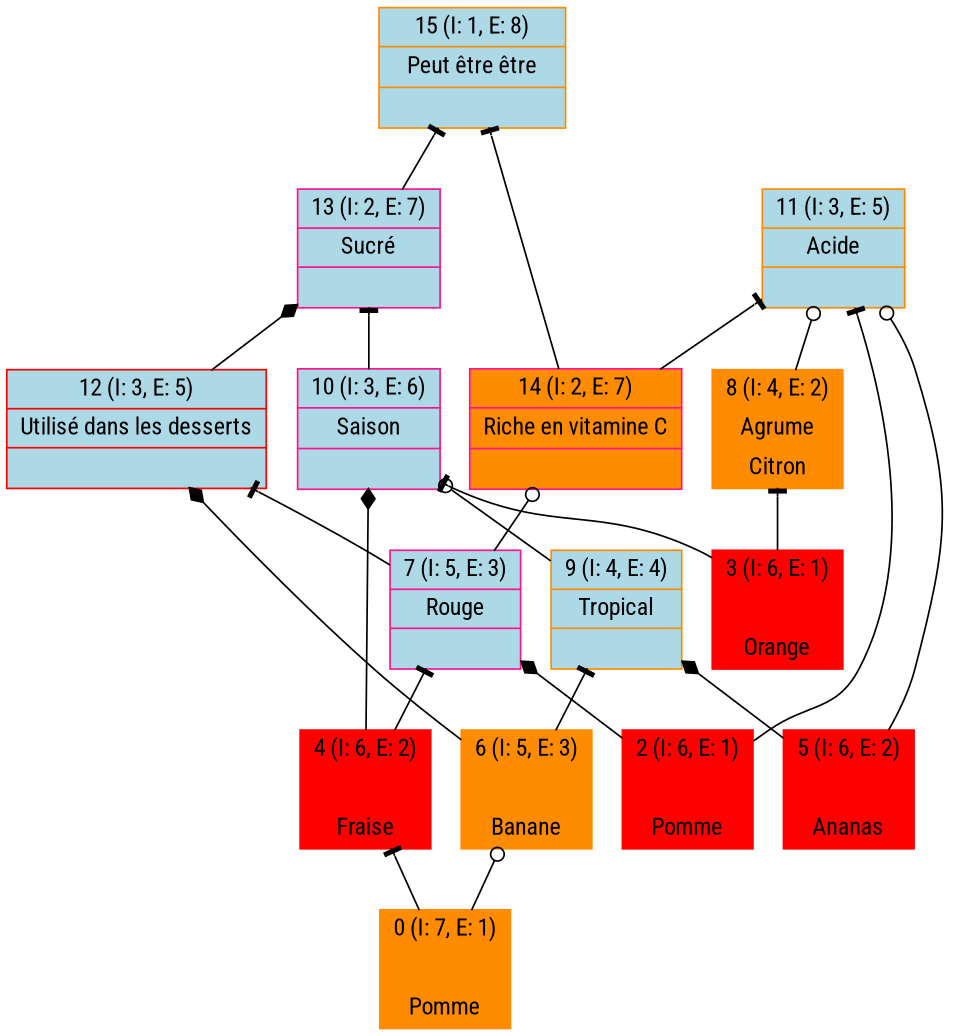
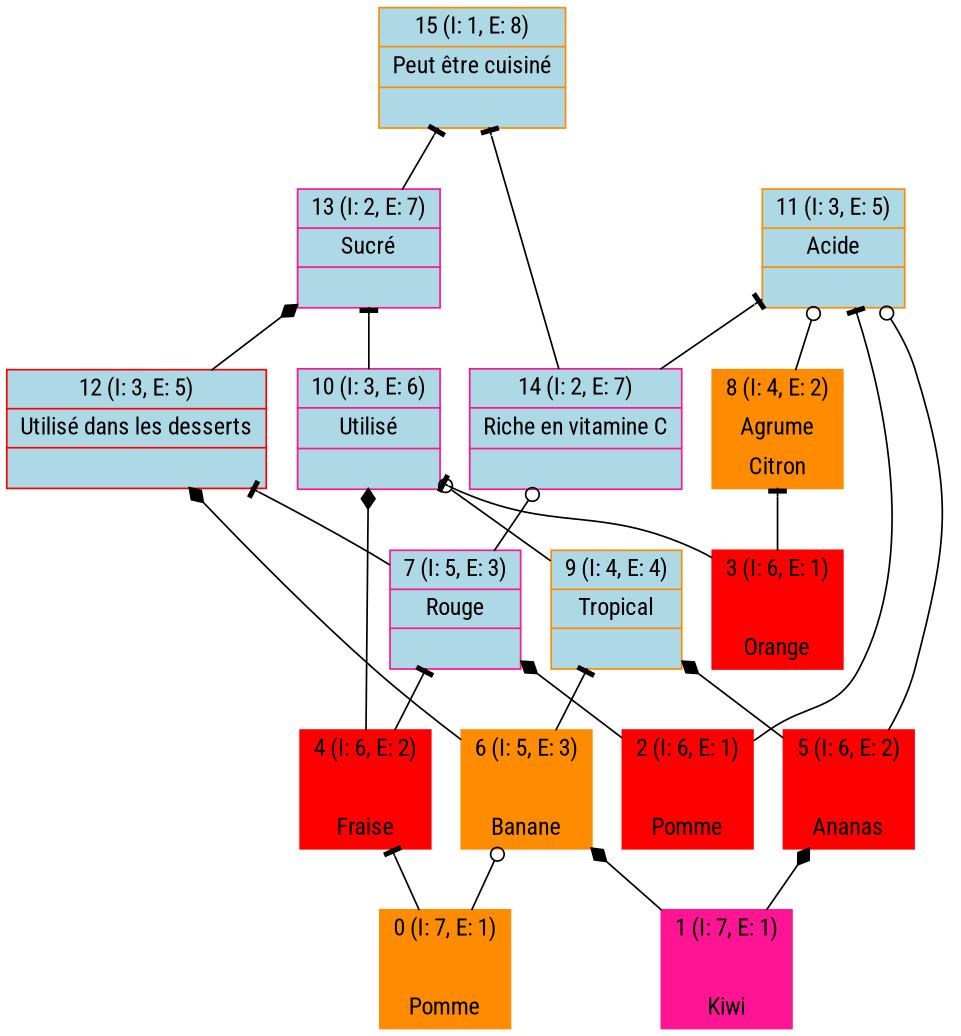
node "15 (I: 1, E: 8)": text "Peut être être" -> "Peut être cuisiné"
node "10 (I: 3, E: 6)": text "Saison" -> "Utilisé"
node "14 (I: 2, E: 7)": fillcolor darkorange -> lightblue
node "1 (I: 7, E: 1)": added
